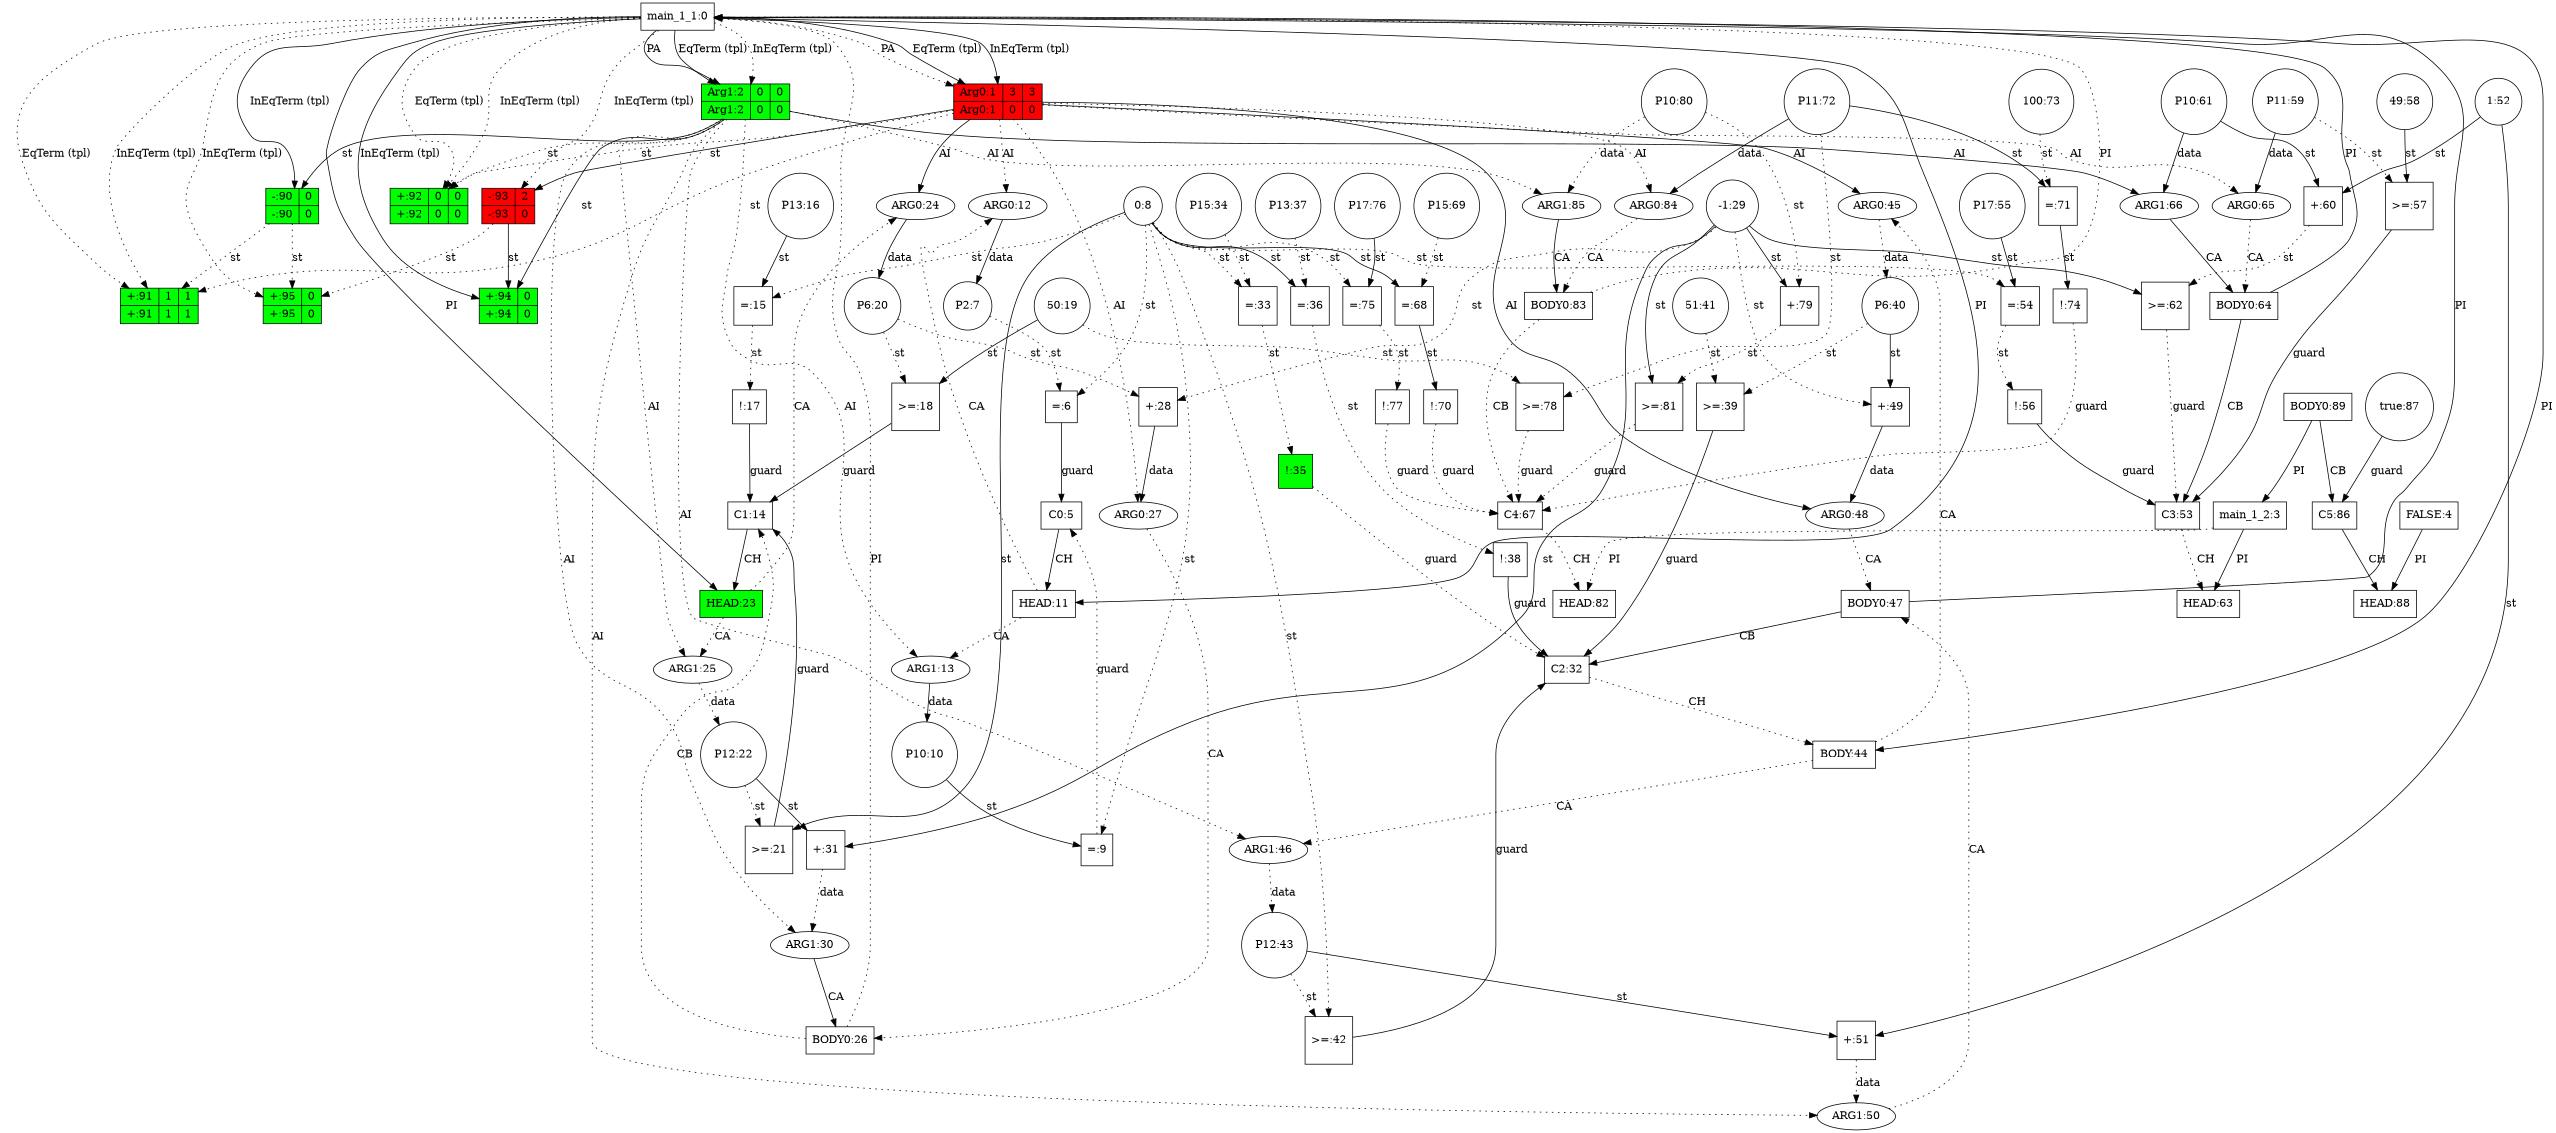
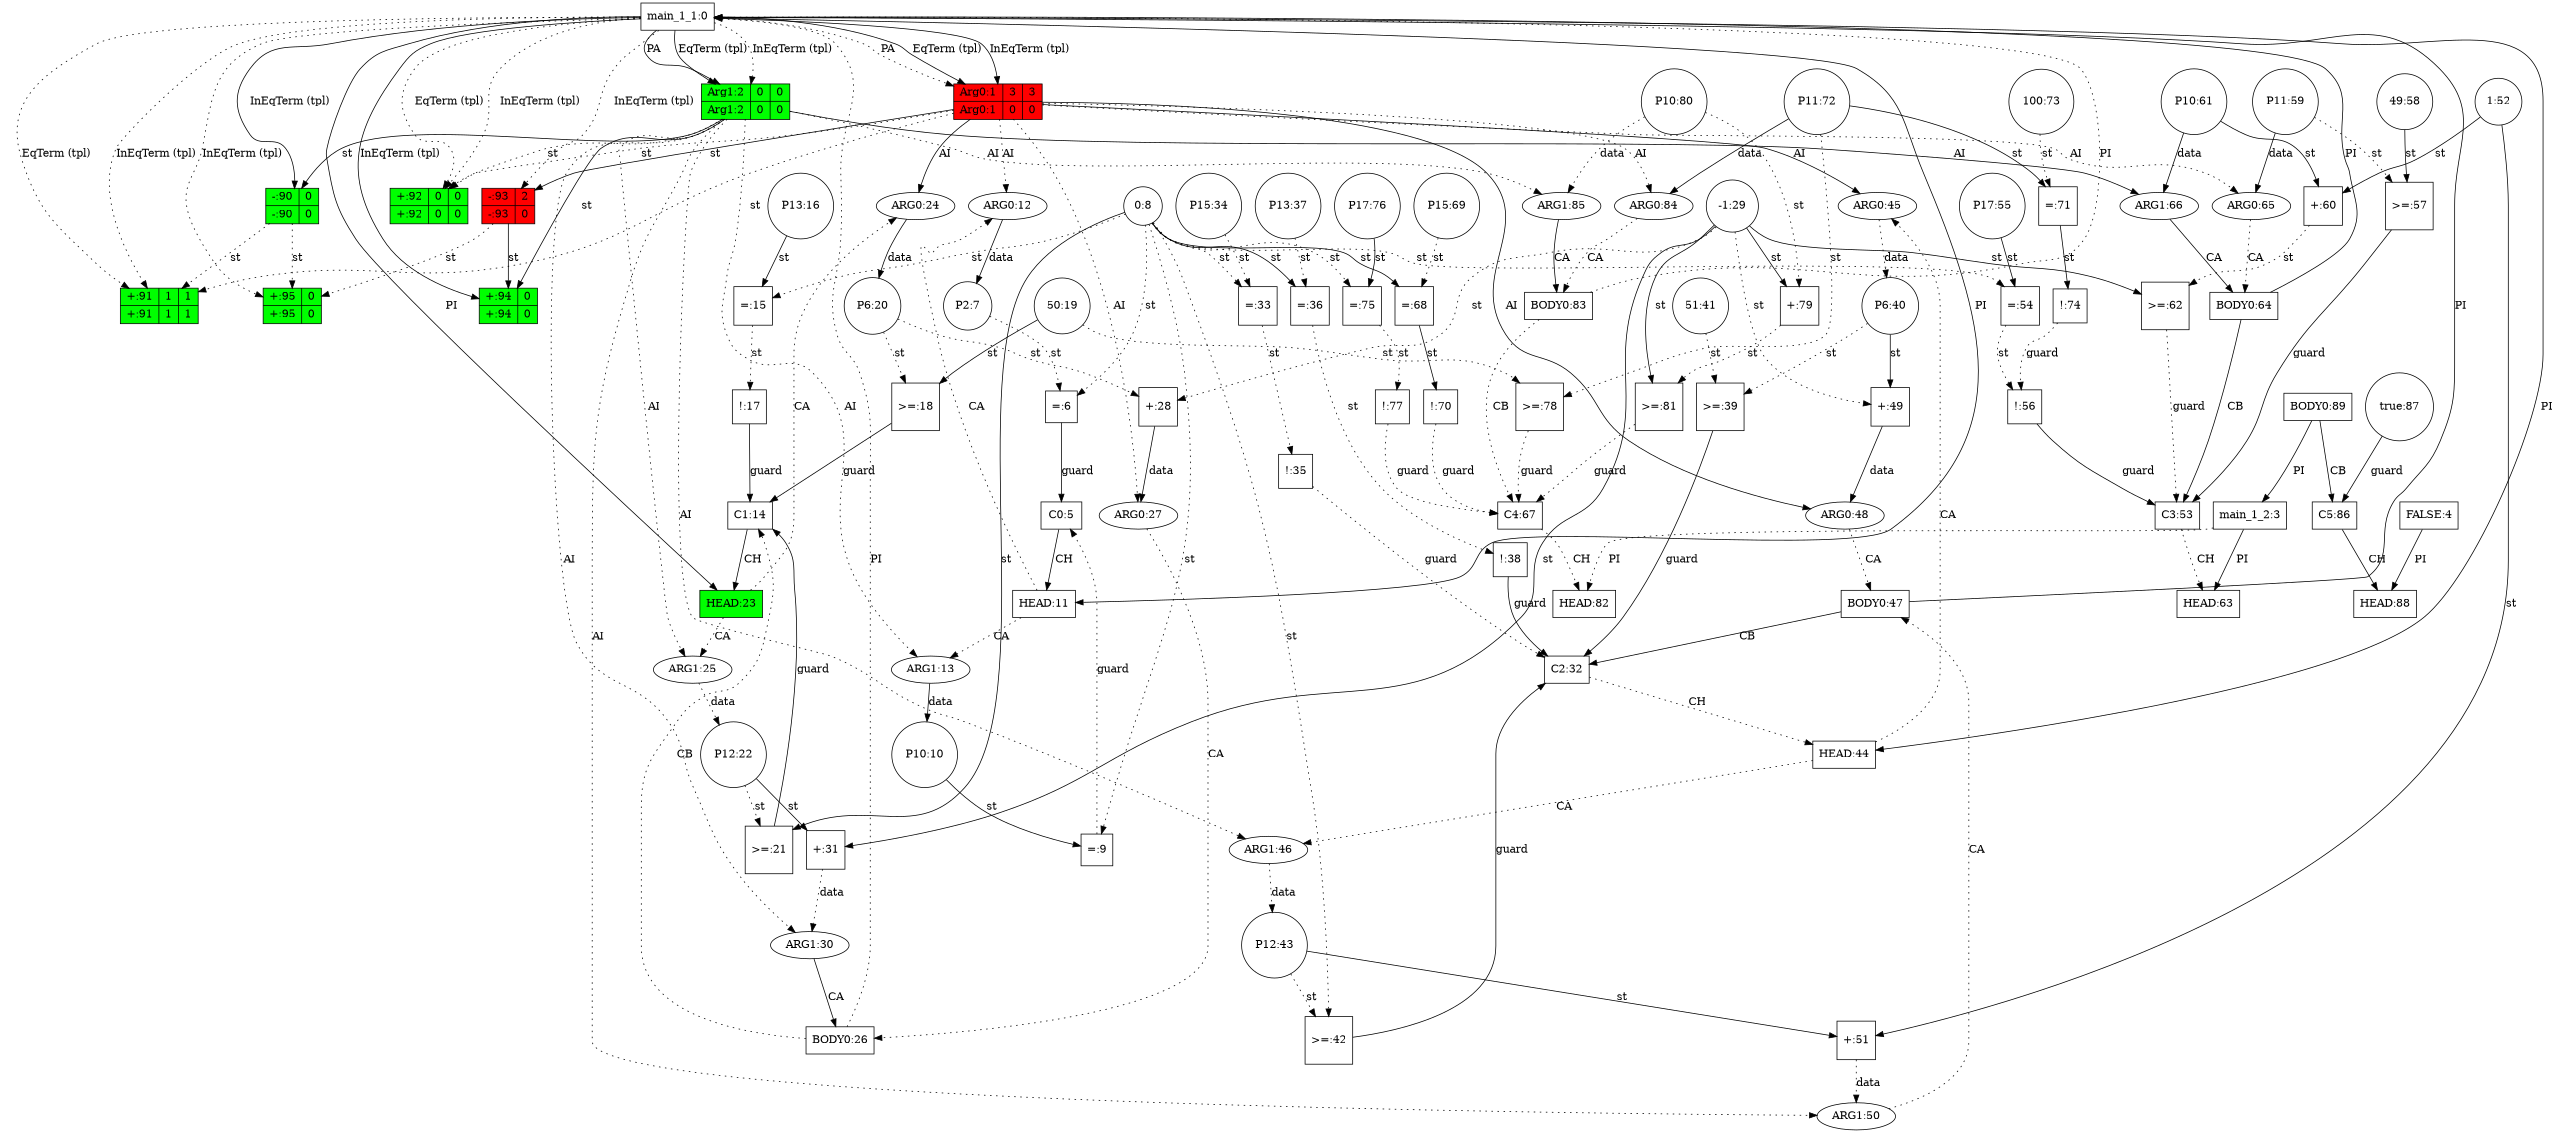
edge "!:74" -> "C4:67": now "!:74" -> "!:56"
node "!:35": fillcolor green -> white
node "BODY:44": label "BODY:44" -> "HEAD:44"
